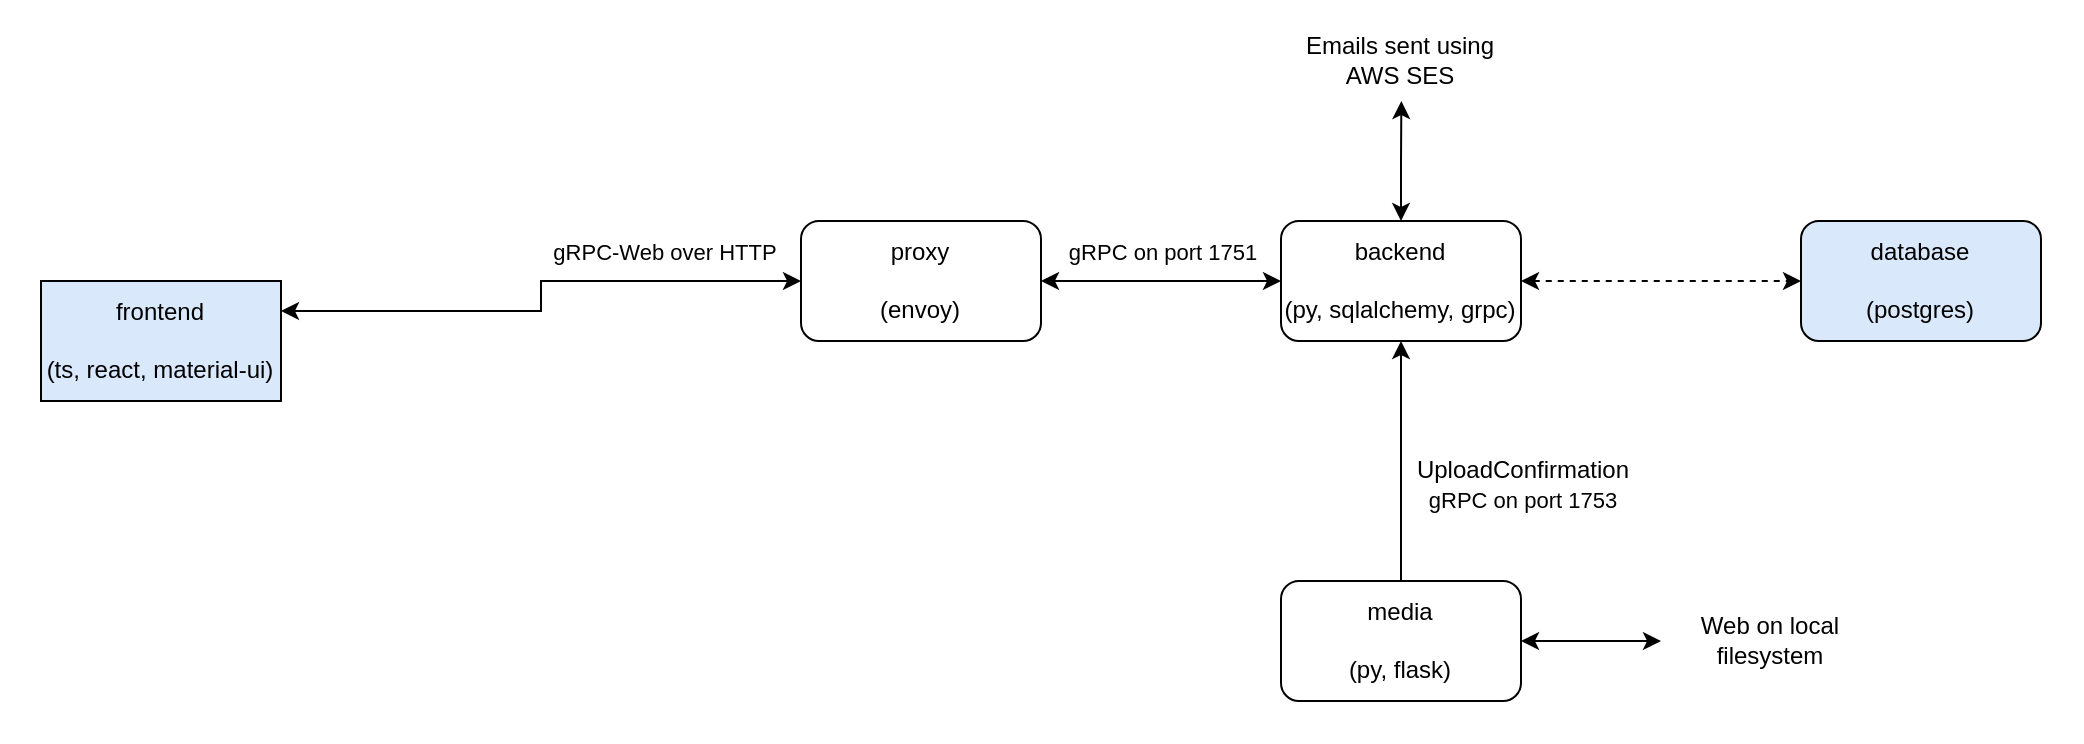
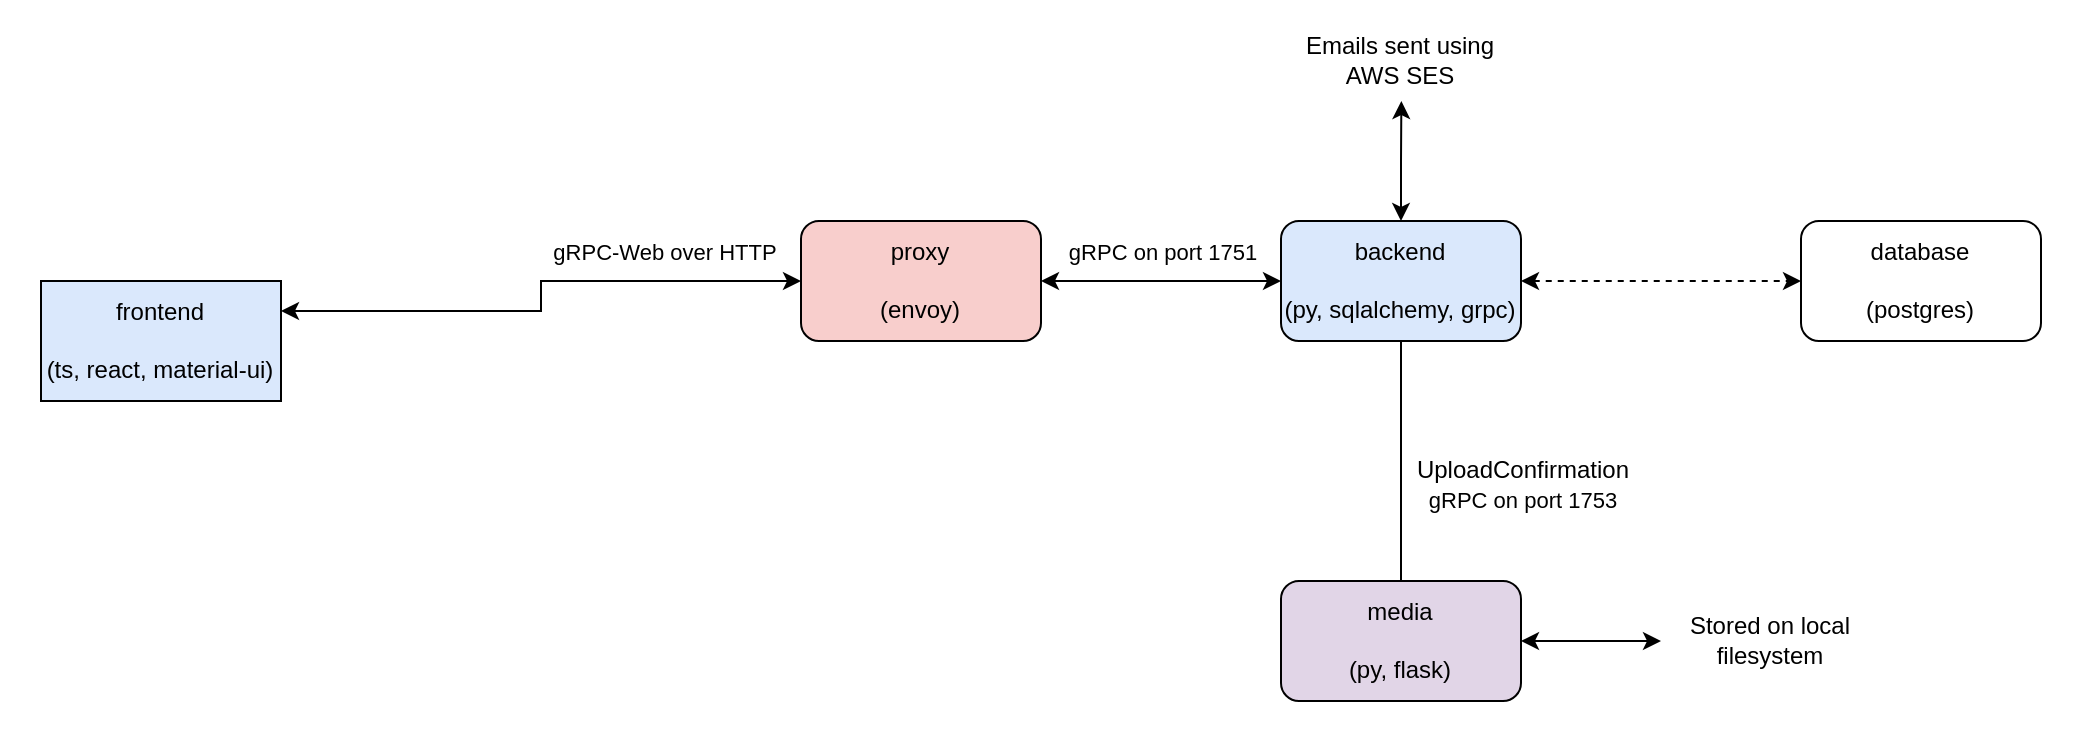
node "proxy (envoy)": fillcolor #ffffff -> #f8cecc
node "backend (py, sqlalchemy, grpc)": fillcolor #ffffff -> #dae8fc
node "database (postgres)": fillcolor #dae8fc -> #ffffff
edge "media (py, flask)" -> "backend (py, sqlalchemy, grpc)": arrowhead classic -> none
node "media (py, flask)": fillcolor #ffffff -> #e1d5e7
node "Web on local filesystem": label "Web on local filesystem" -> "Stored on local filesystem"
